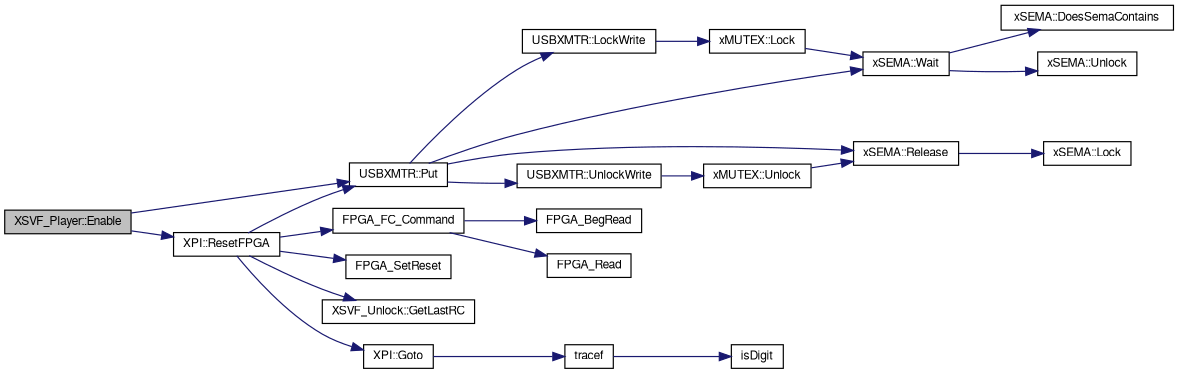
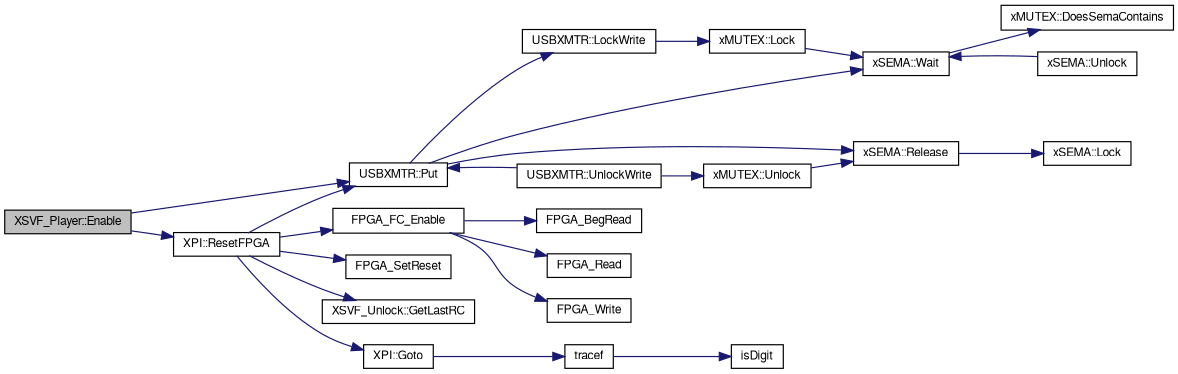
node "xSEMA::DoesSemaContains": label "xSEMA::DoesSemaContains" -> "xMUTEX::DoesSemaContains"
edge "xSEMA::Wait" -> "xSEMA::Unlock": reversed
edge "USBXMTR::Put" -> "USBXMTR::UnlockWrite": reversed
node "FPGA_FC_Command": label "FPGA_FC_Command" -> "FPGA_FC_Enable"
node "FPGA_Write": added
